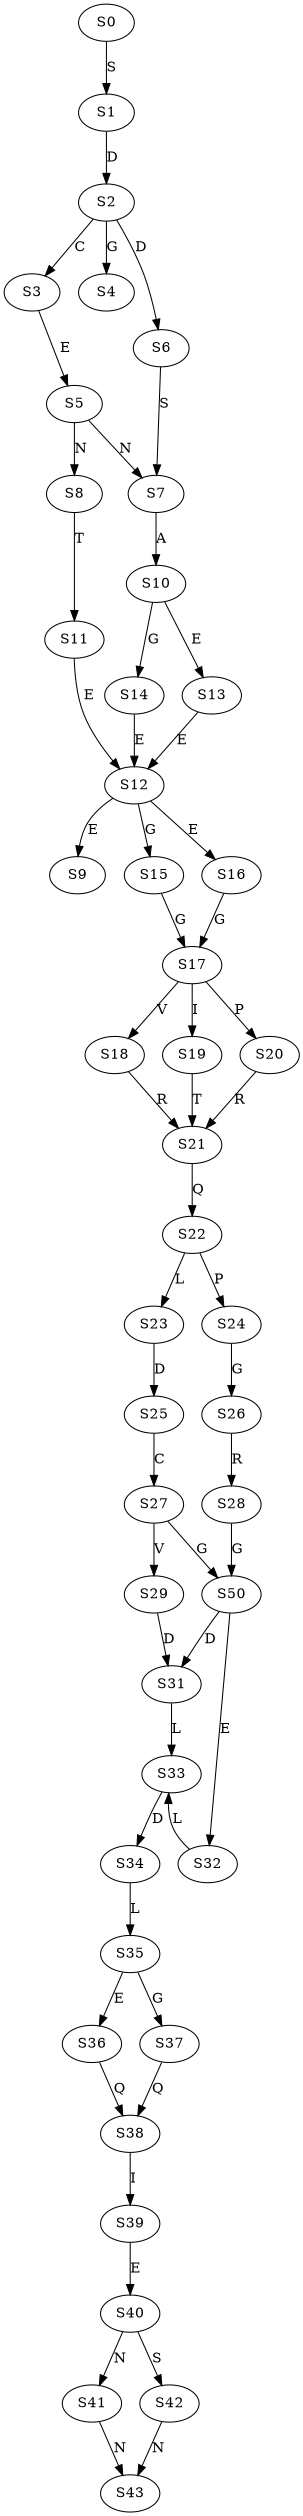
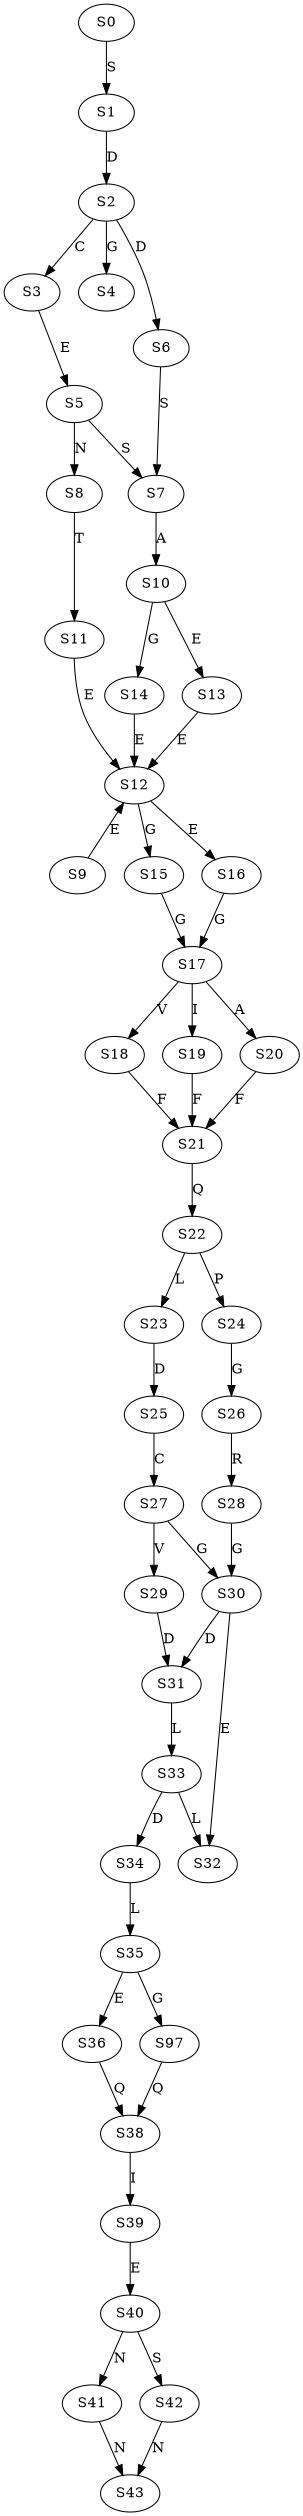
edge "S5" -> "S7": label "N" -> "S"
edge "S12" -> "S9": reversed
edge "S17" -> "S20": label "P" -> "A"
edge "S18" -> "S21": label "R" -> "F"
edge "S19" -> "S21": label "T" -> "F"
edge "S20" -> "S21": label "R" -> "F"
node "S50": label "S50" -> "S30"
edge "S32" -> "S33": reversed
node "S37": label "S37" -> "S97"
